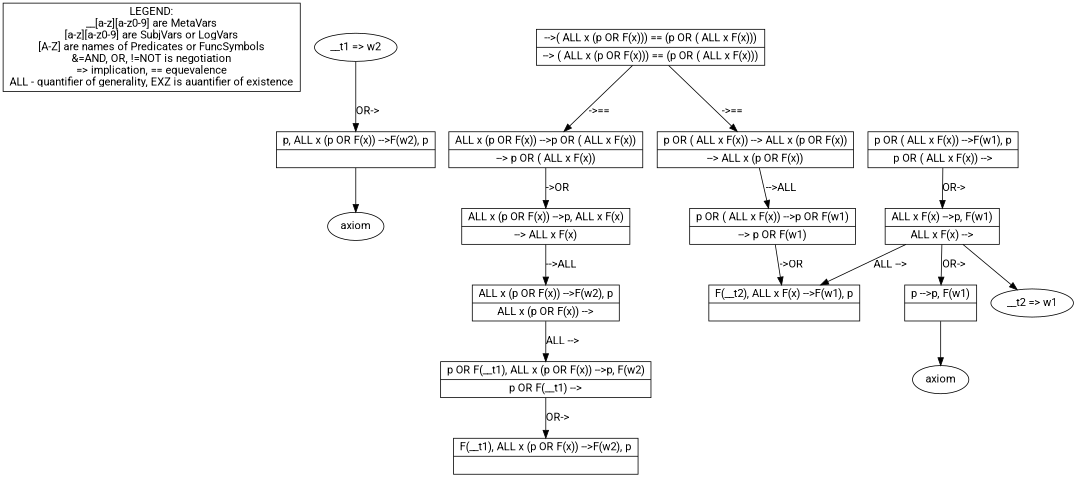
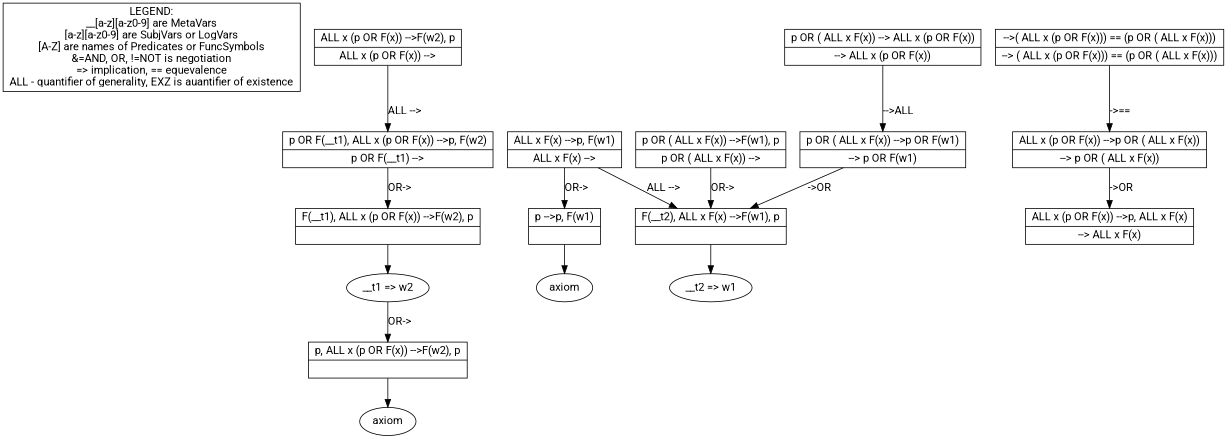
edge "-->( ALL x (p OR F(x))) == (p OR ( ALL x F(x)))" -> "p OR ( ALL x F(x)) --> ALL x (p OR F(x))": removed, label "->=="
edge "p OR ( ALL x F(x)) -->F(w1), p" -> "ALL x F(x) -->p, F(w1)": now "p OR ( ALL x F(x)) -->F(w1), p" -> "F(__t2), ALL x F(x) -->F(w1), p"
edge "F(__t1), ALL x (p OR F(x)) -->F(w2), p" -> "__t1 => w2": added
edge "ALL x (p OR F(x)) -->p, ALL x F(x)" -> "ALL x (p OR F(x)) -->F(w2), p": removed, label "-->ALL"
edge "ALL x F(x) -->p, F(w1)" -> "__t2 => w1": now "F(__t2), ALL x F(x) -->F(w1), p" -> "__t2 => w1"
